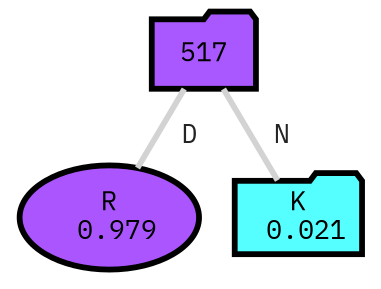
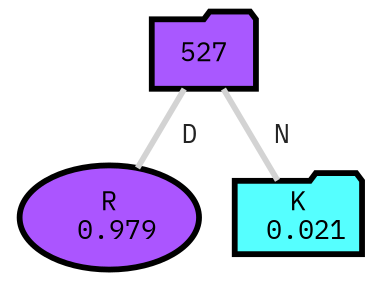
node "517": label "517" -> "527"
